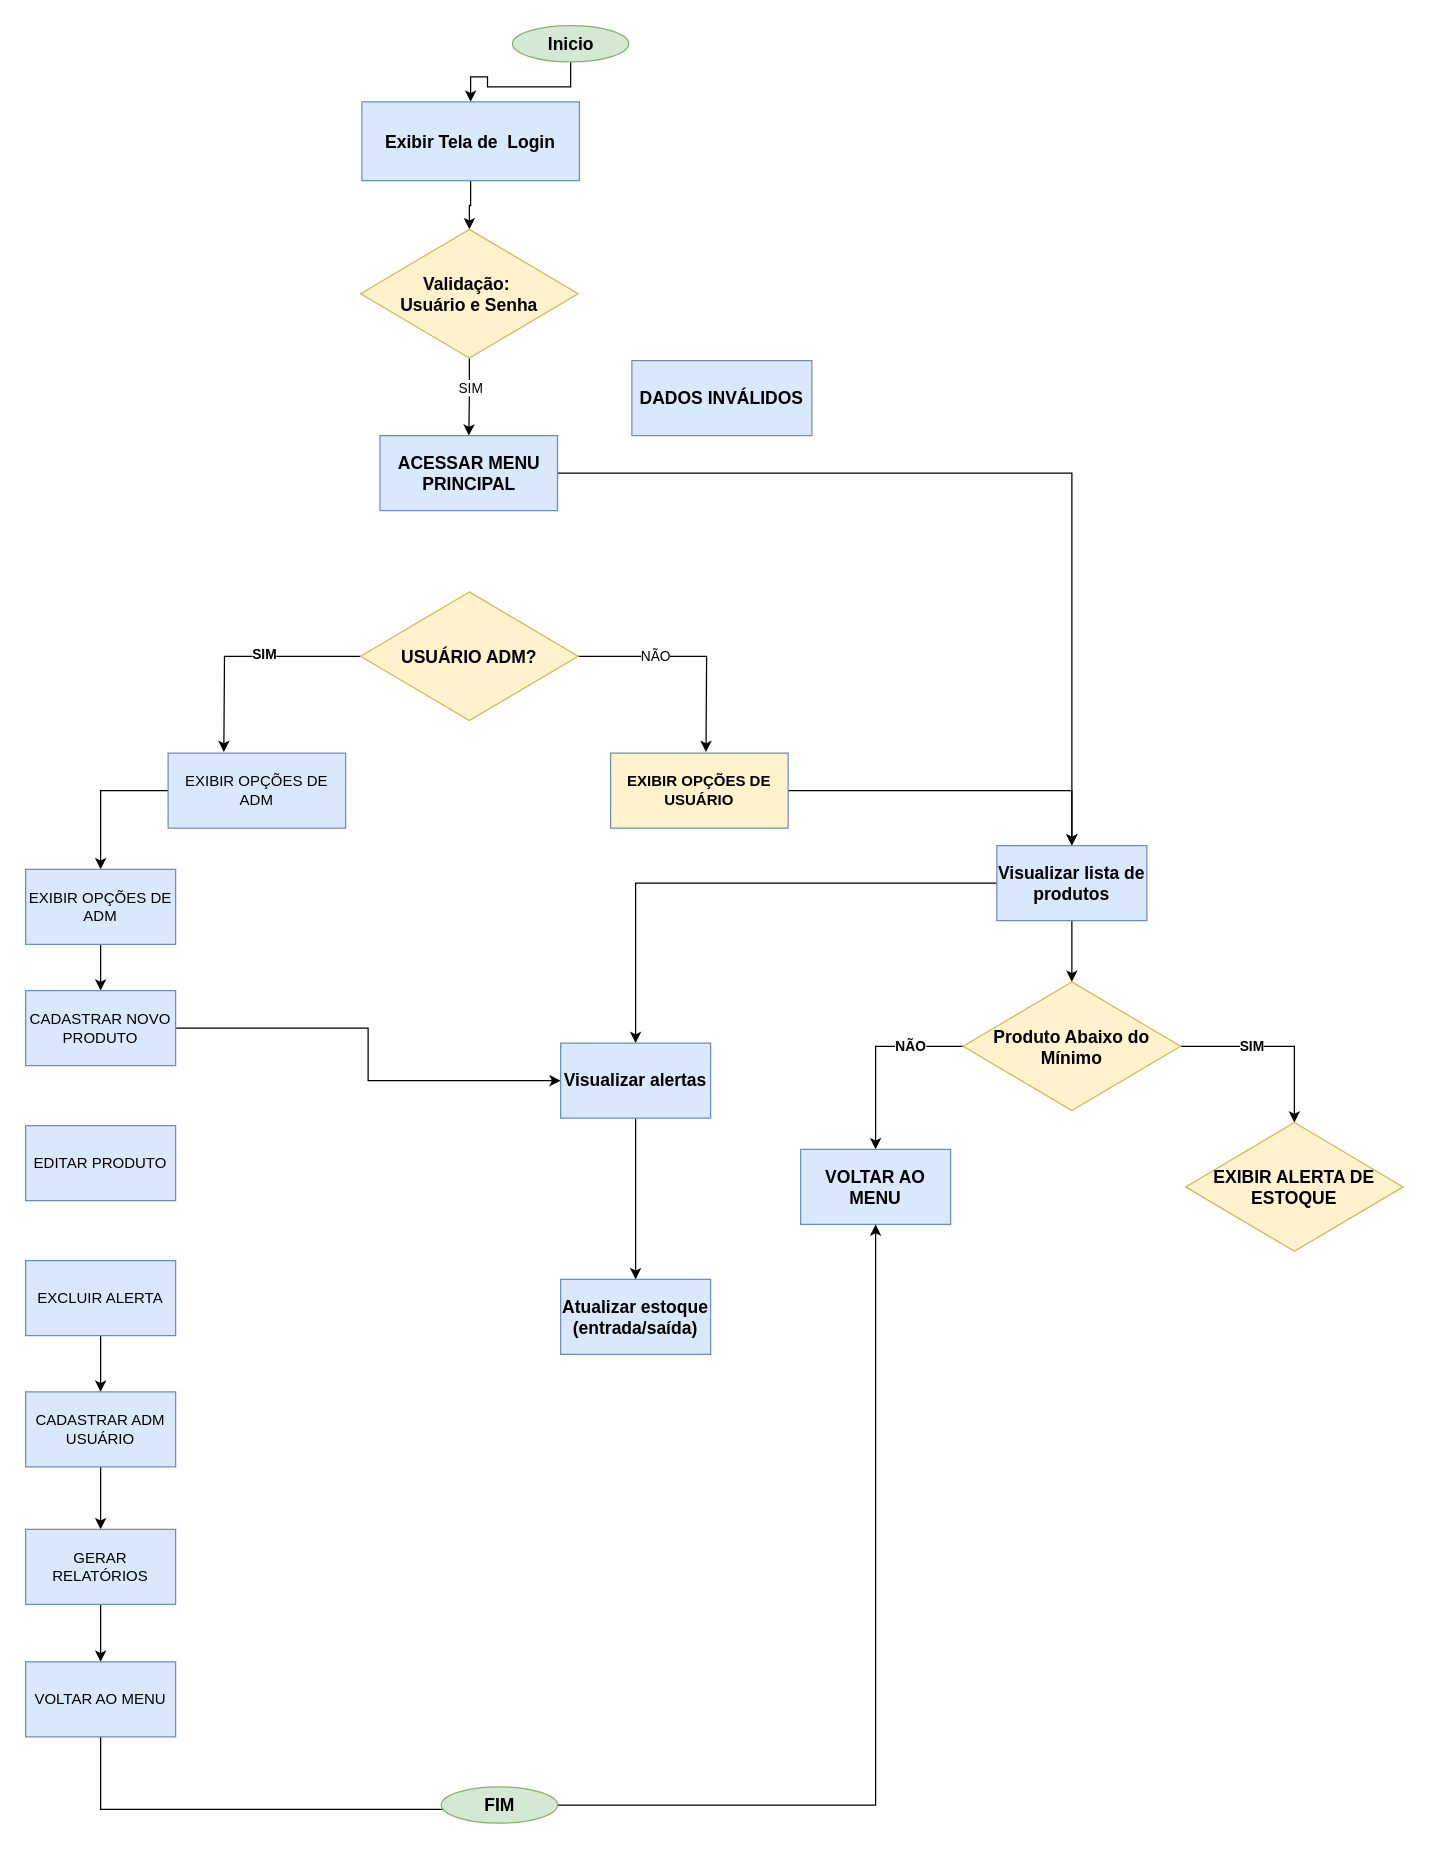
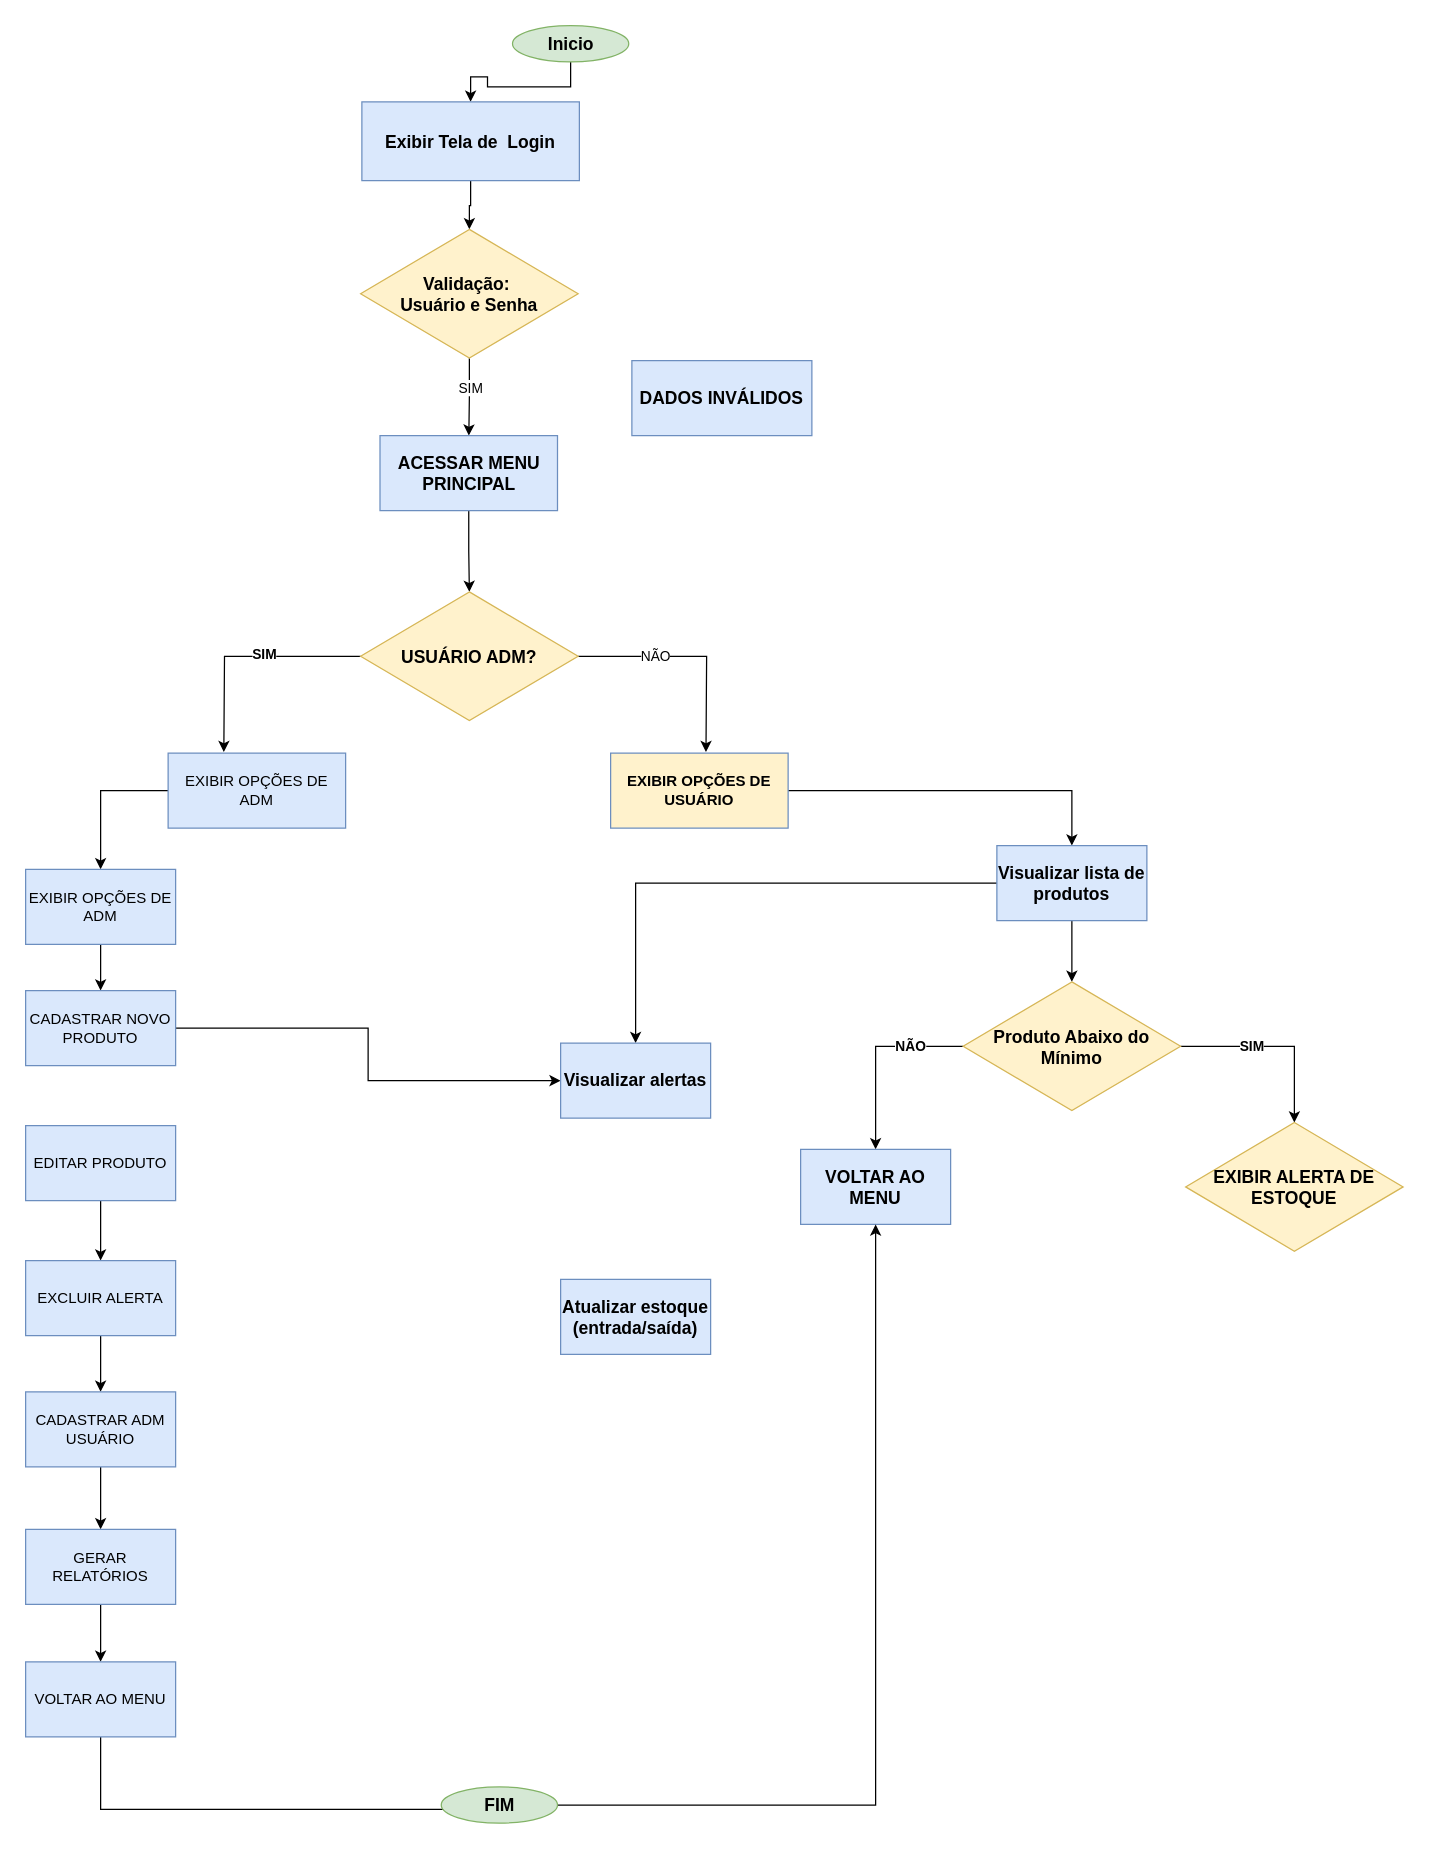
edge "ACESSAR MENU PRINCIPAL" -> "Visualizar lista de produtos": now "ACESSAR MENU PRINCIPAL" -> "USUÁRIO ADM?"
edge "Visualizar alertas" -> "Atualizar estoque (entrada/saída)": removed
edge "EDITAR PRODUTO" -> "EXCLUIR ALERTA": added
